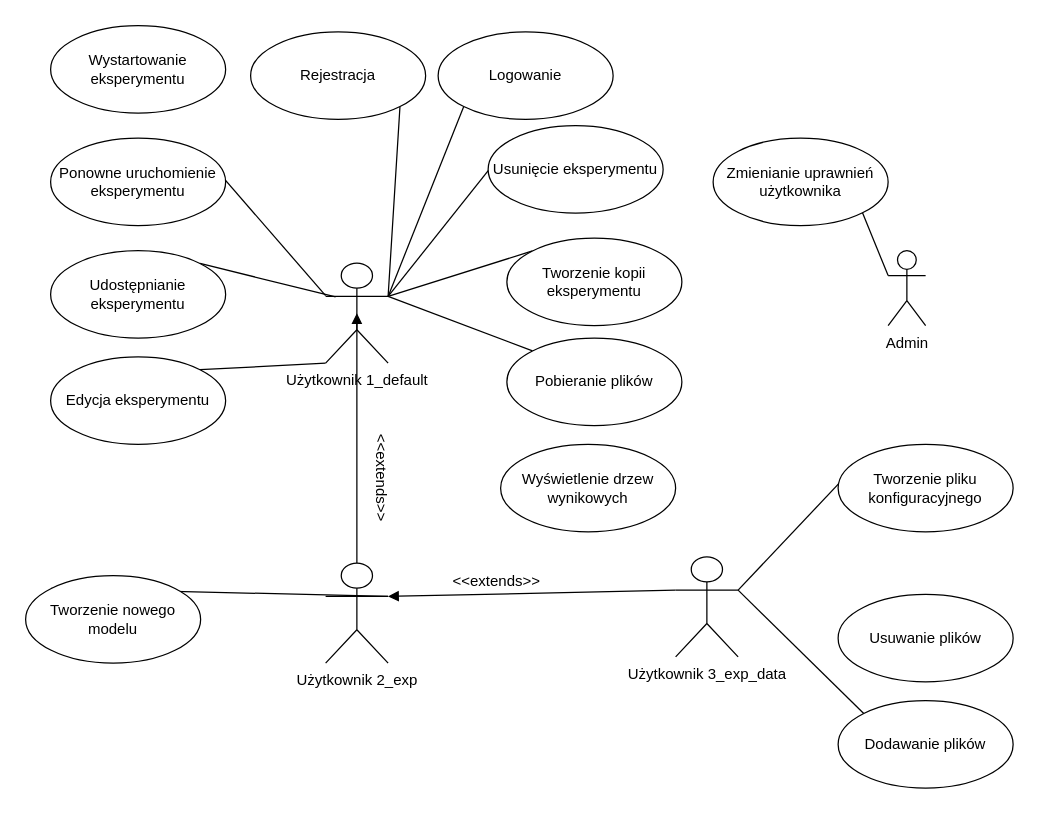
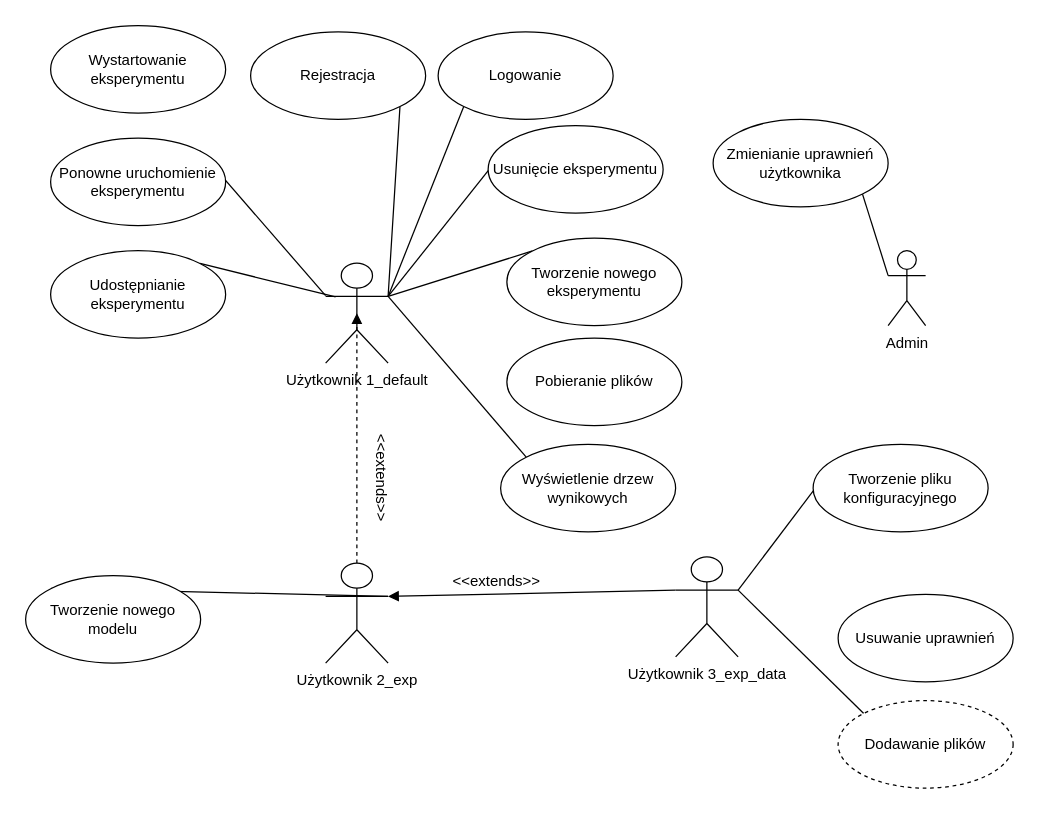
node "Zmienianie uprawnień użytkownika": moved (801, 182) -> (801, 163)
node "Tworzenie kopii eksperymentu": label "Tworzenie kopii eksperymentu" -> "Tworzenie nowego eksperymentu"
edge "Użytkownik 1_default" -- "Pobieranie plików": removed
edge "Użytkownik 1_default" -- "Edycja eksperymentu": removed
edge "Użytkownik 1_default" -- "Wyświetlenie drzew wynikowych": added
node "Edycja eksperymentu": removed
edge "Użytkownik 2_exp" -> "Użytkownik 1_default": style solid -> dashed
node "Tworzenie pliku konfiguracyjnego": moved (926, 488) -> (901, 488)
node "Usuwanie plików": label "Usuwanie plików" -> "Usuwanie uprawnień"
node "Dodawanie plików": style solid -> dashed
